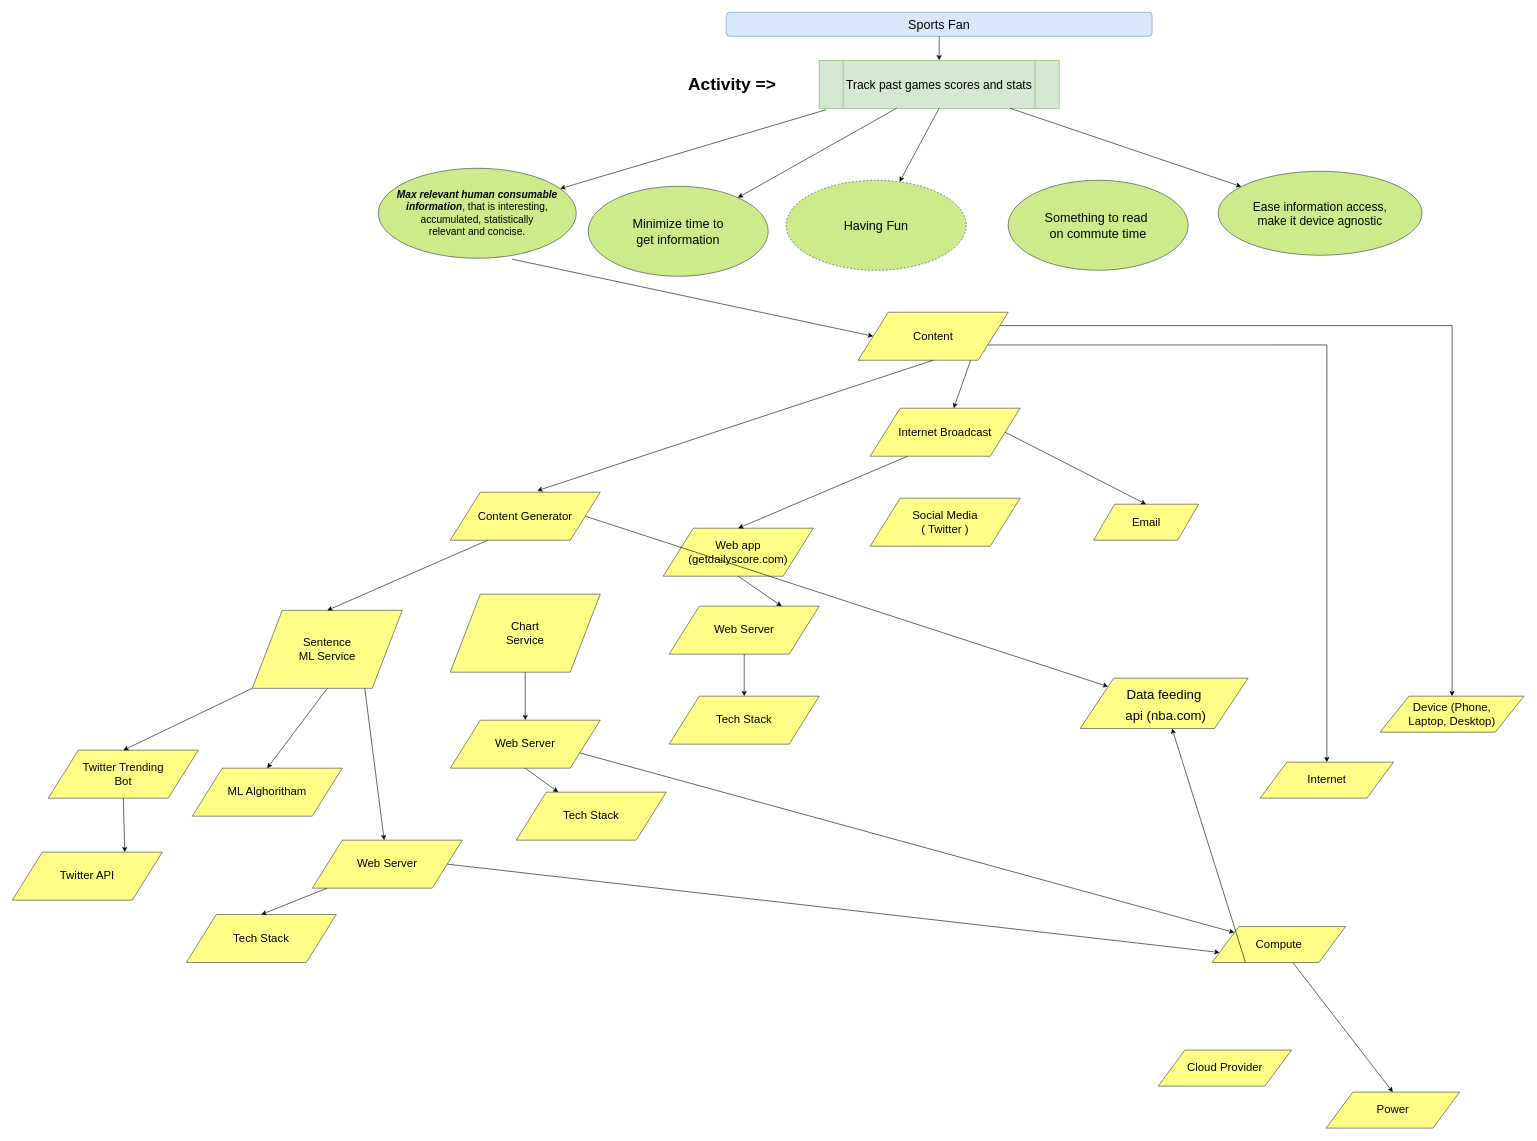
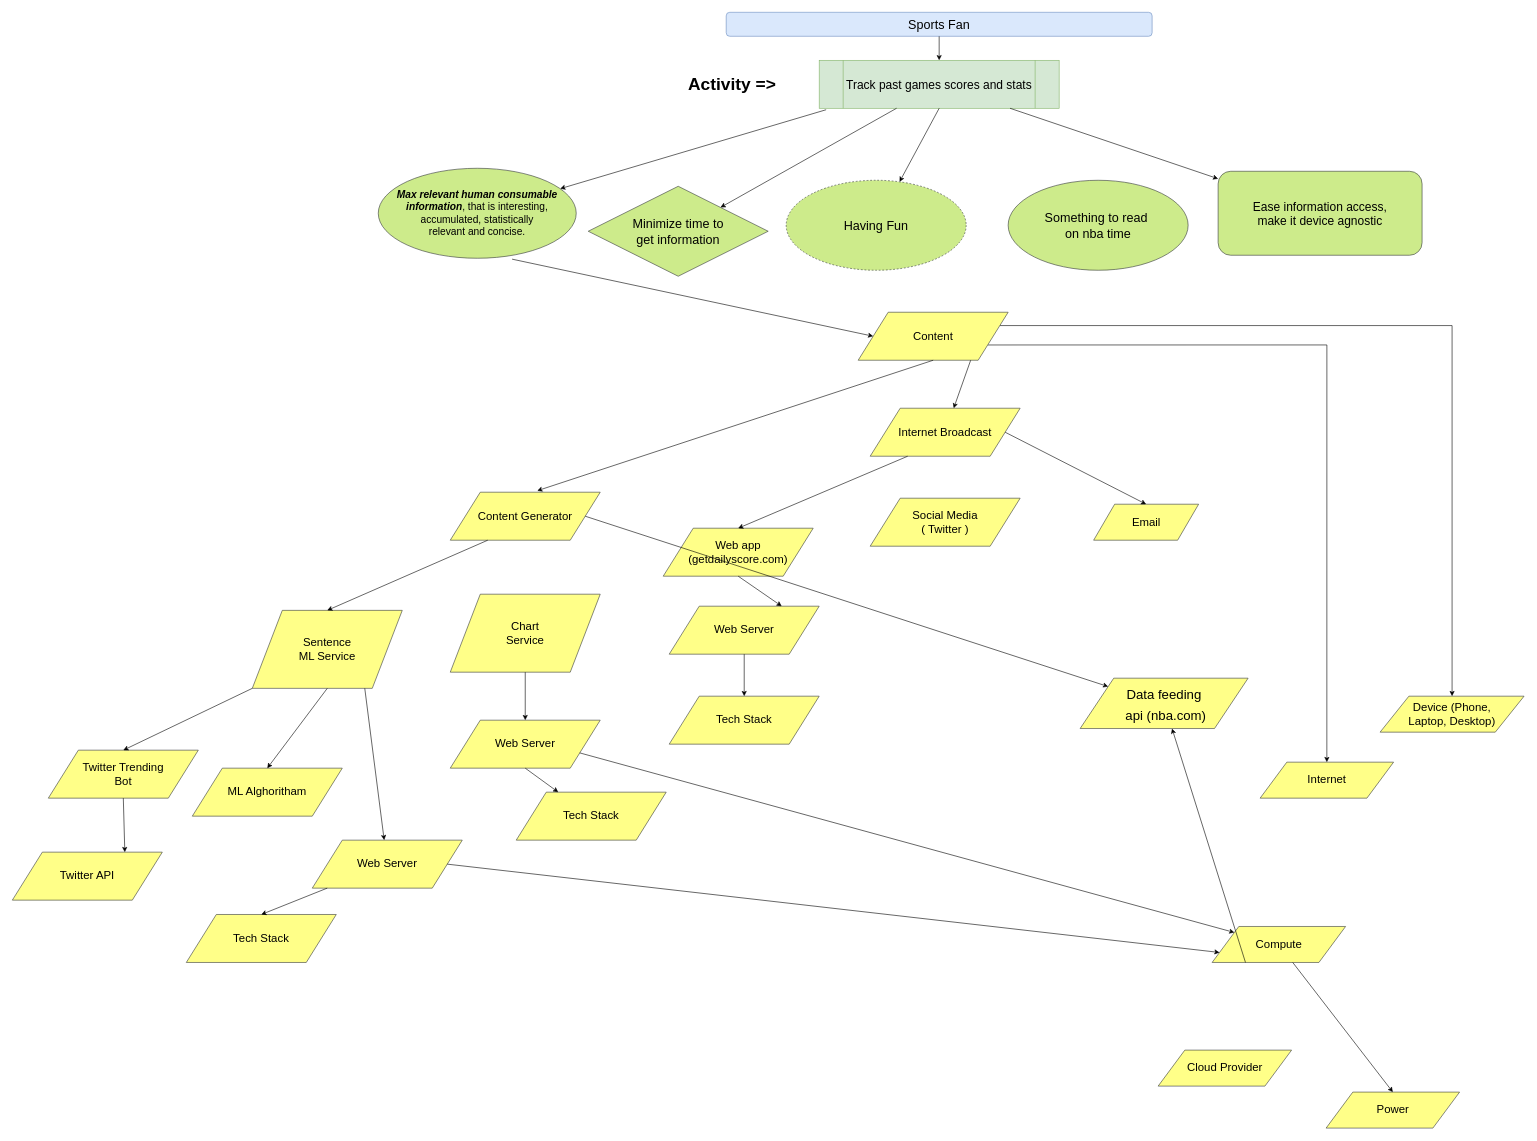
node "Ease information access, make it device agnostic": shape ellipse -> rounded rectangle
node "Something to read on commute time": label "Something to read on commute time" -> "Something to read on nba time"
node "Minimize time to get information": shape ellipse -> diamond
